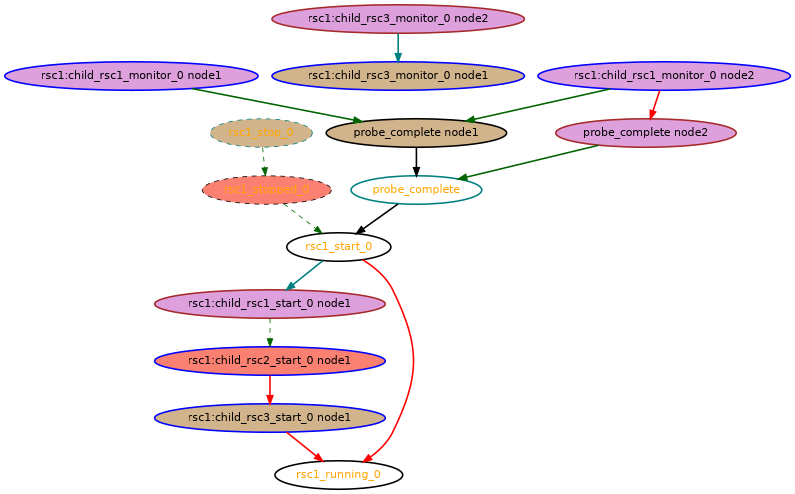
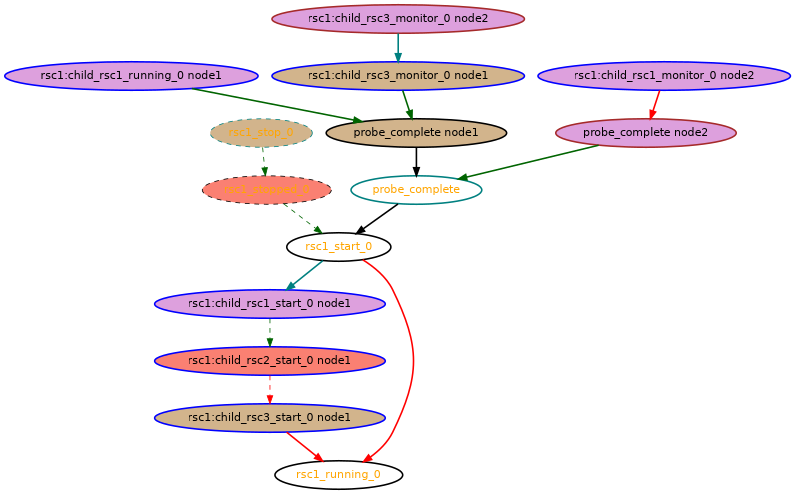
node "rsc1:child_rsc1_monitor_0 node1": label "rsc1:child_rsc1_monitor_0 node1" -> "rsc1:child_rsc1_running_0 node1"
edge "rsc1:child_rsc1_monitor_0 node2" -> "probe_complete node1": now "rsc1:child_rsc3_monitor_0 node1" -> "probe_complete node1"
node "rsc1:child_rsc1_start_0 node1": color brown -> blue
edge "rsc1:child_rsc2_start_0 node1" -> "rsc1:child_rsc3_start_0 node1": style bold -> dashed
